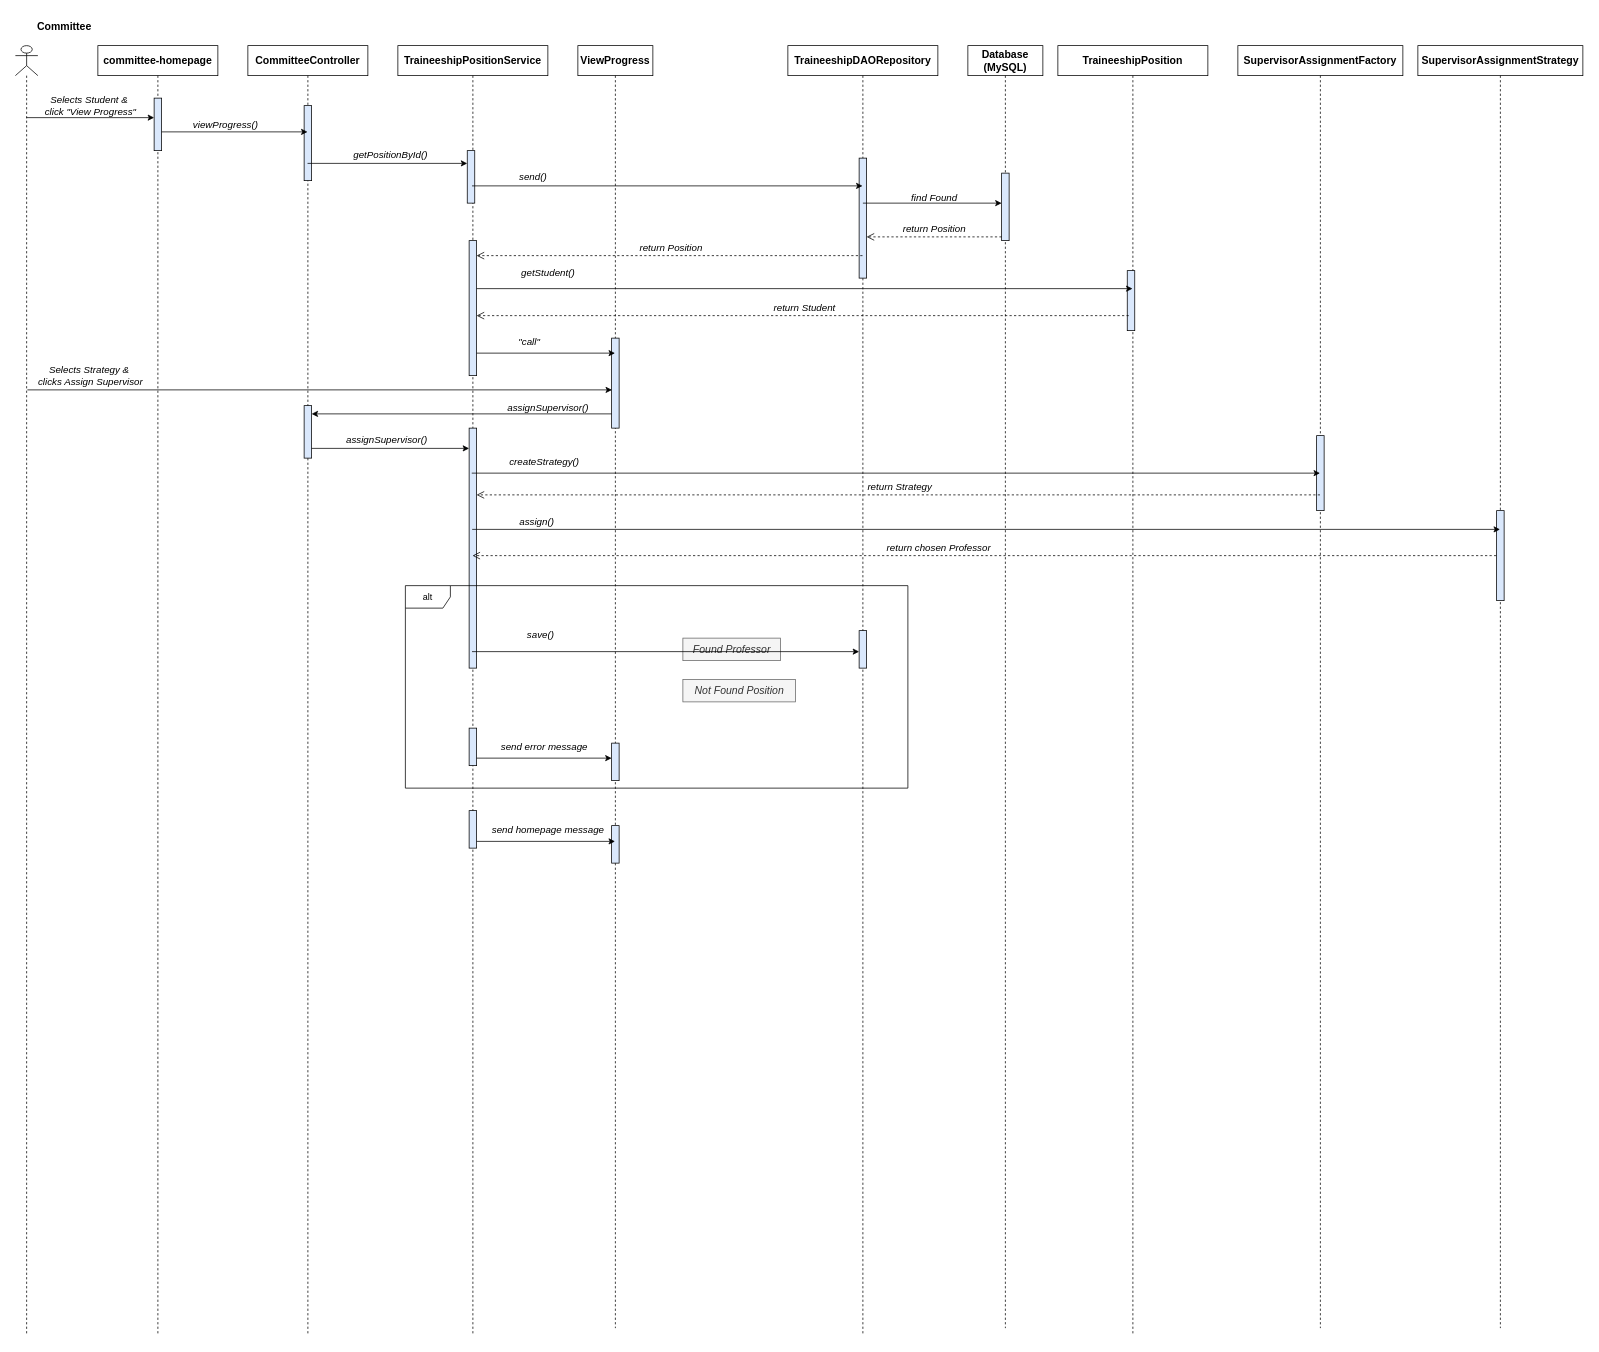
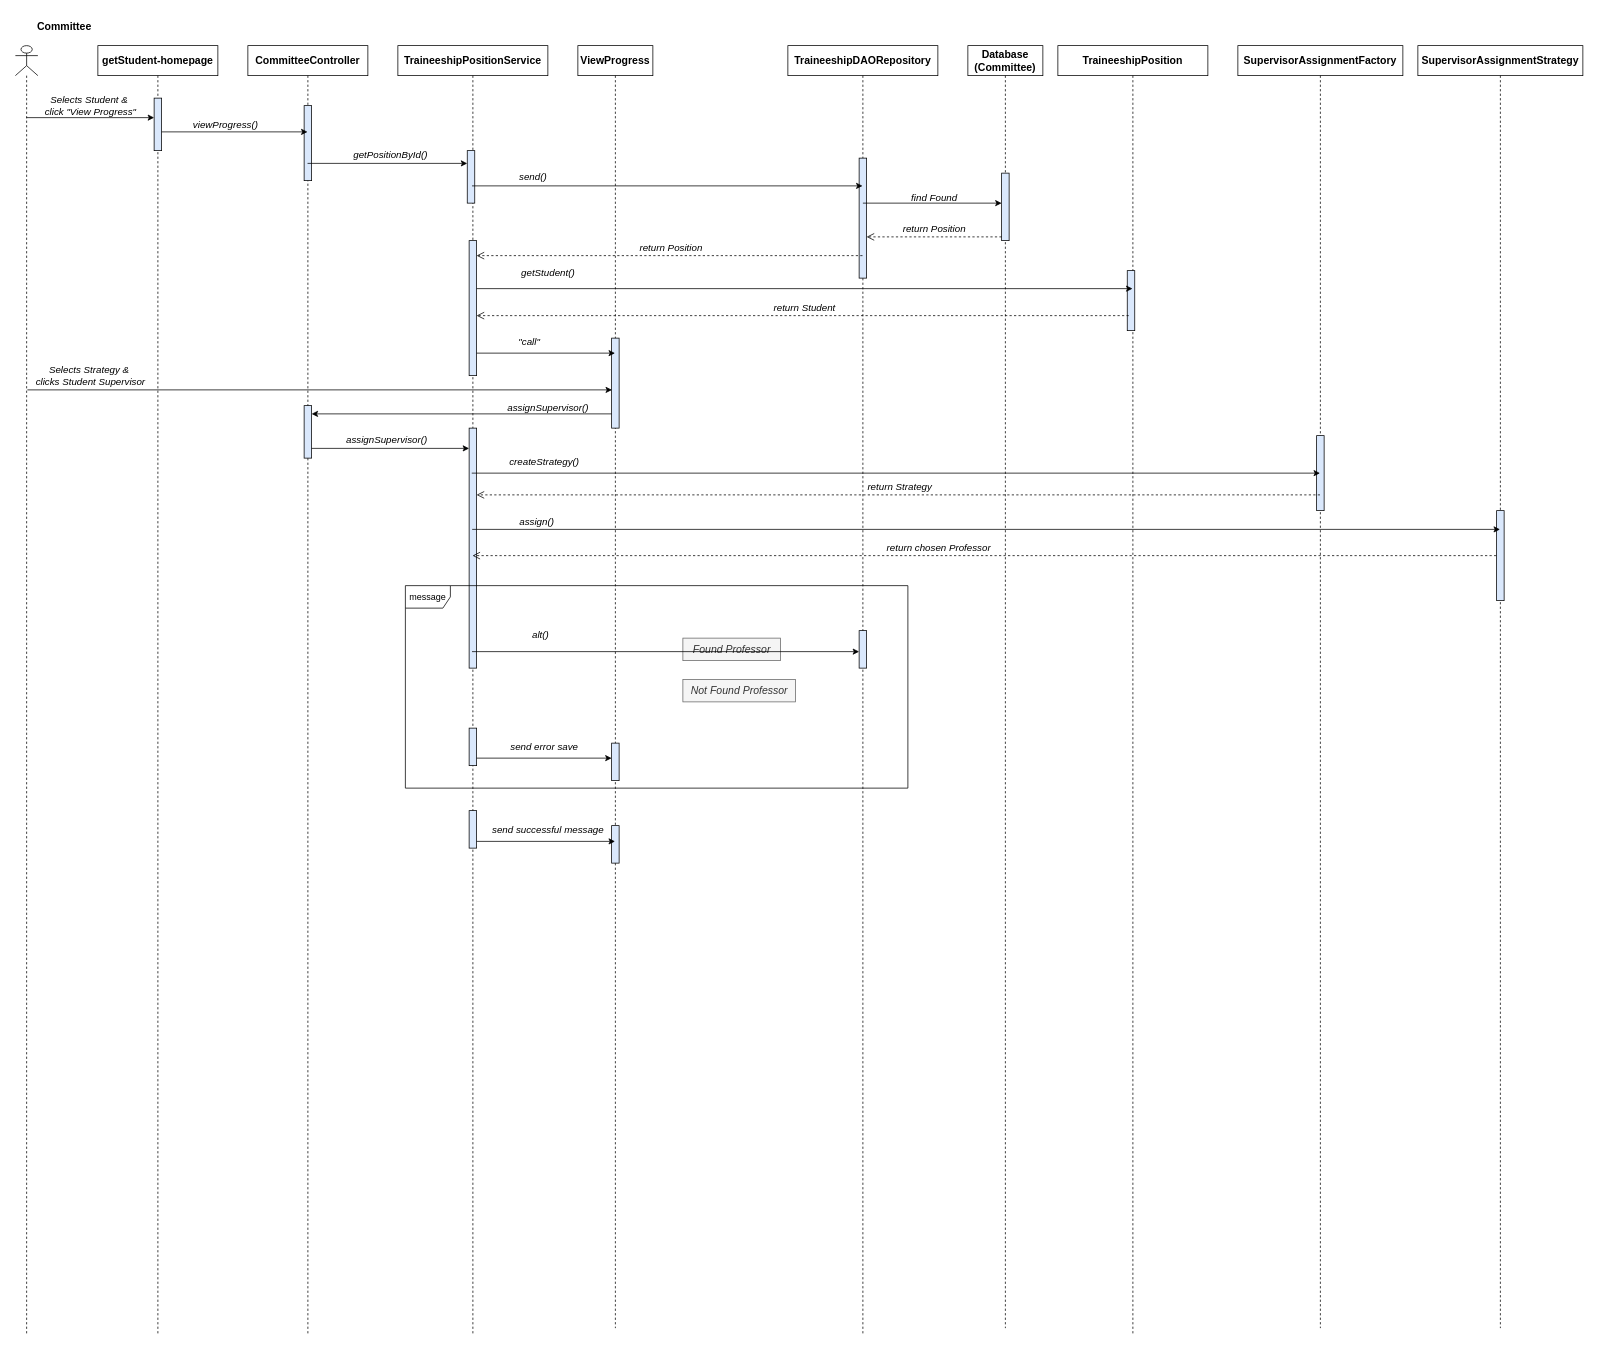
node "committee-homepage": label "committee-homepage" -> "getStudent-homepage"
node "Database (MySQL)": label "Database (MySQL)" -> "Database (Committee)"
node "Selects Strategy & clicks Assign Supervisor": label "Selects Strategy & clicks Assign Supervisor" -> "Selects Strategy & clicks Student Supervisor"
node "alt": label "alt" -> "message"
node "save()": label "save()" -> "alt()"
node "Not Found Position": label "Not Found Position" -> "Not Found Professor"
node "send error message": label "send error message" -> "send error save"
node "send homepage message": label "send homepage message" -> "send successful message"
